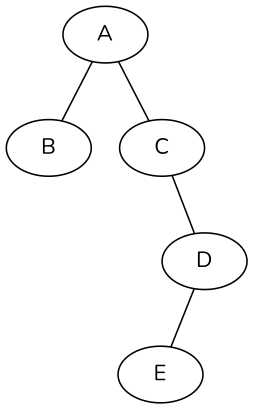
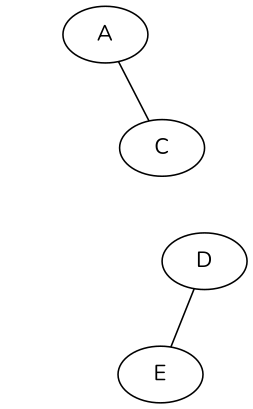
node "B": removed
edge "C" -- "D": removed
